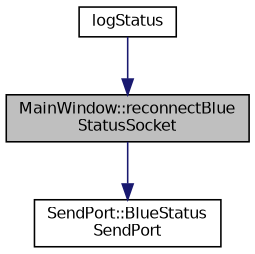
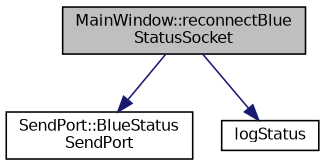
edge "logStatus" -> "MainWindow::reconnectBlue StatusSocket": reversed
